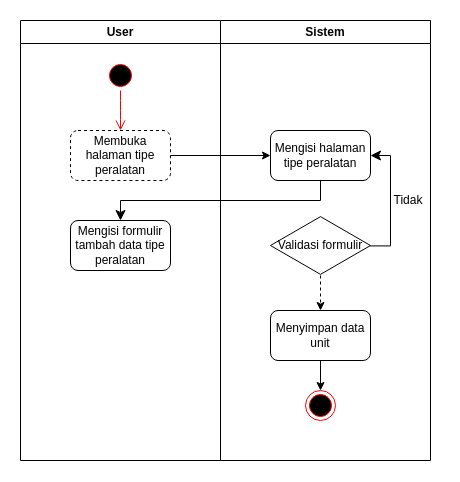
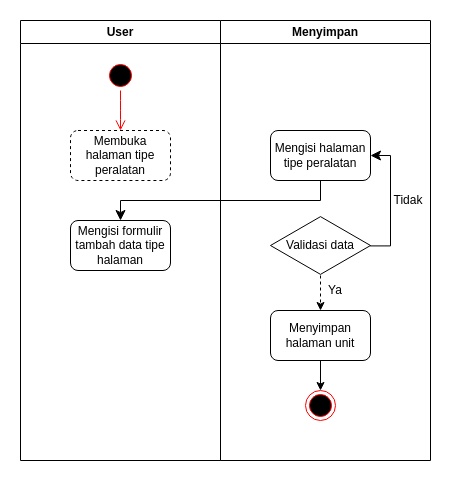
node "Sistem": label "Sistem" -> "Menyimpan"
edge "Membuka halaman tipe peralatan" -> "Mengisi halaman tipe peralatan": removed
node "Mengisi formulir tambah data tipe peralatan": label "Mengisi formulir tambah data tipe peralatan" -> "Mengisi formulir tambah data tipe halaman"
node "Validasi formulir": label "Validasi formulir" -> "Validasi data"
node "Ya": added
node "Menyimpan data unit": label "Menyimpan data unit" -> "Menyimpan halaman unit"
